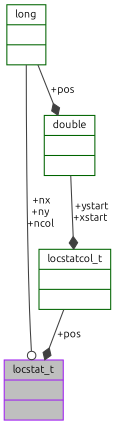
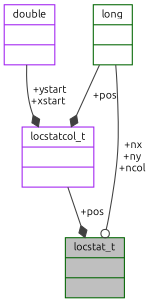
edge "long" -> "double": now "long" -> "locstatcol_t"
node "double": color darkgreen -> purple
node "locstatcol_t": color darkgreen -> purple
node "locstat_t": color purple -> darkgreen
